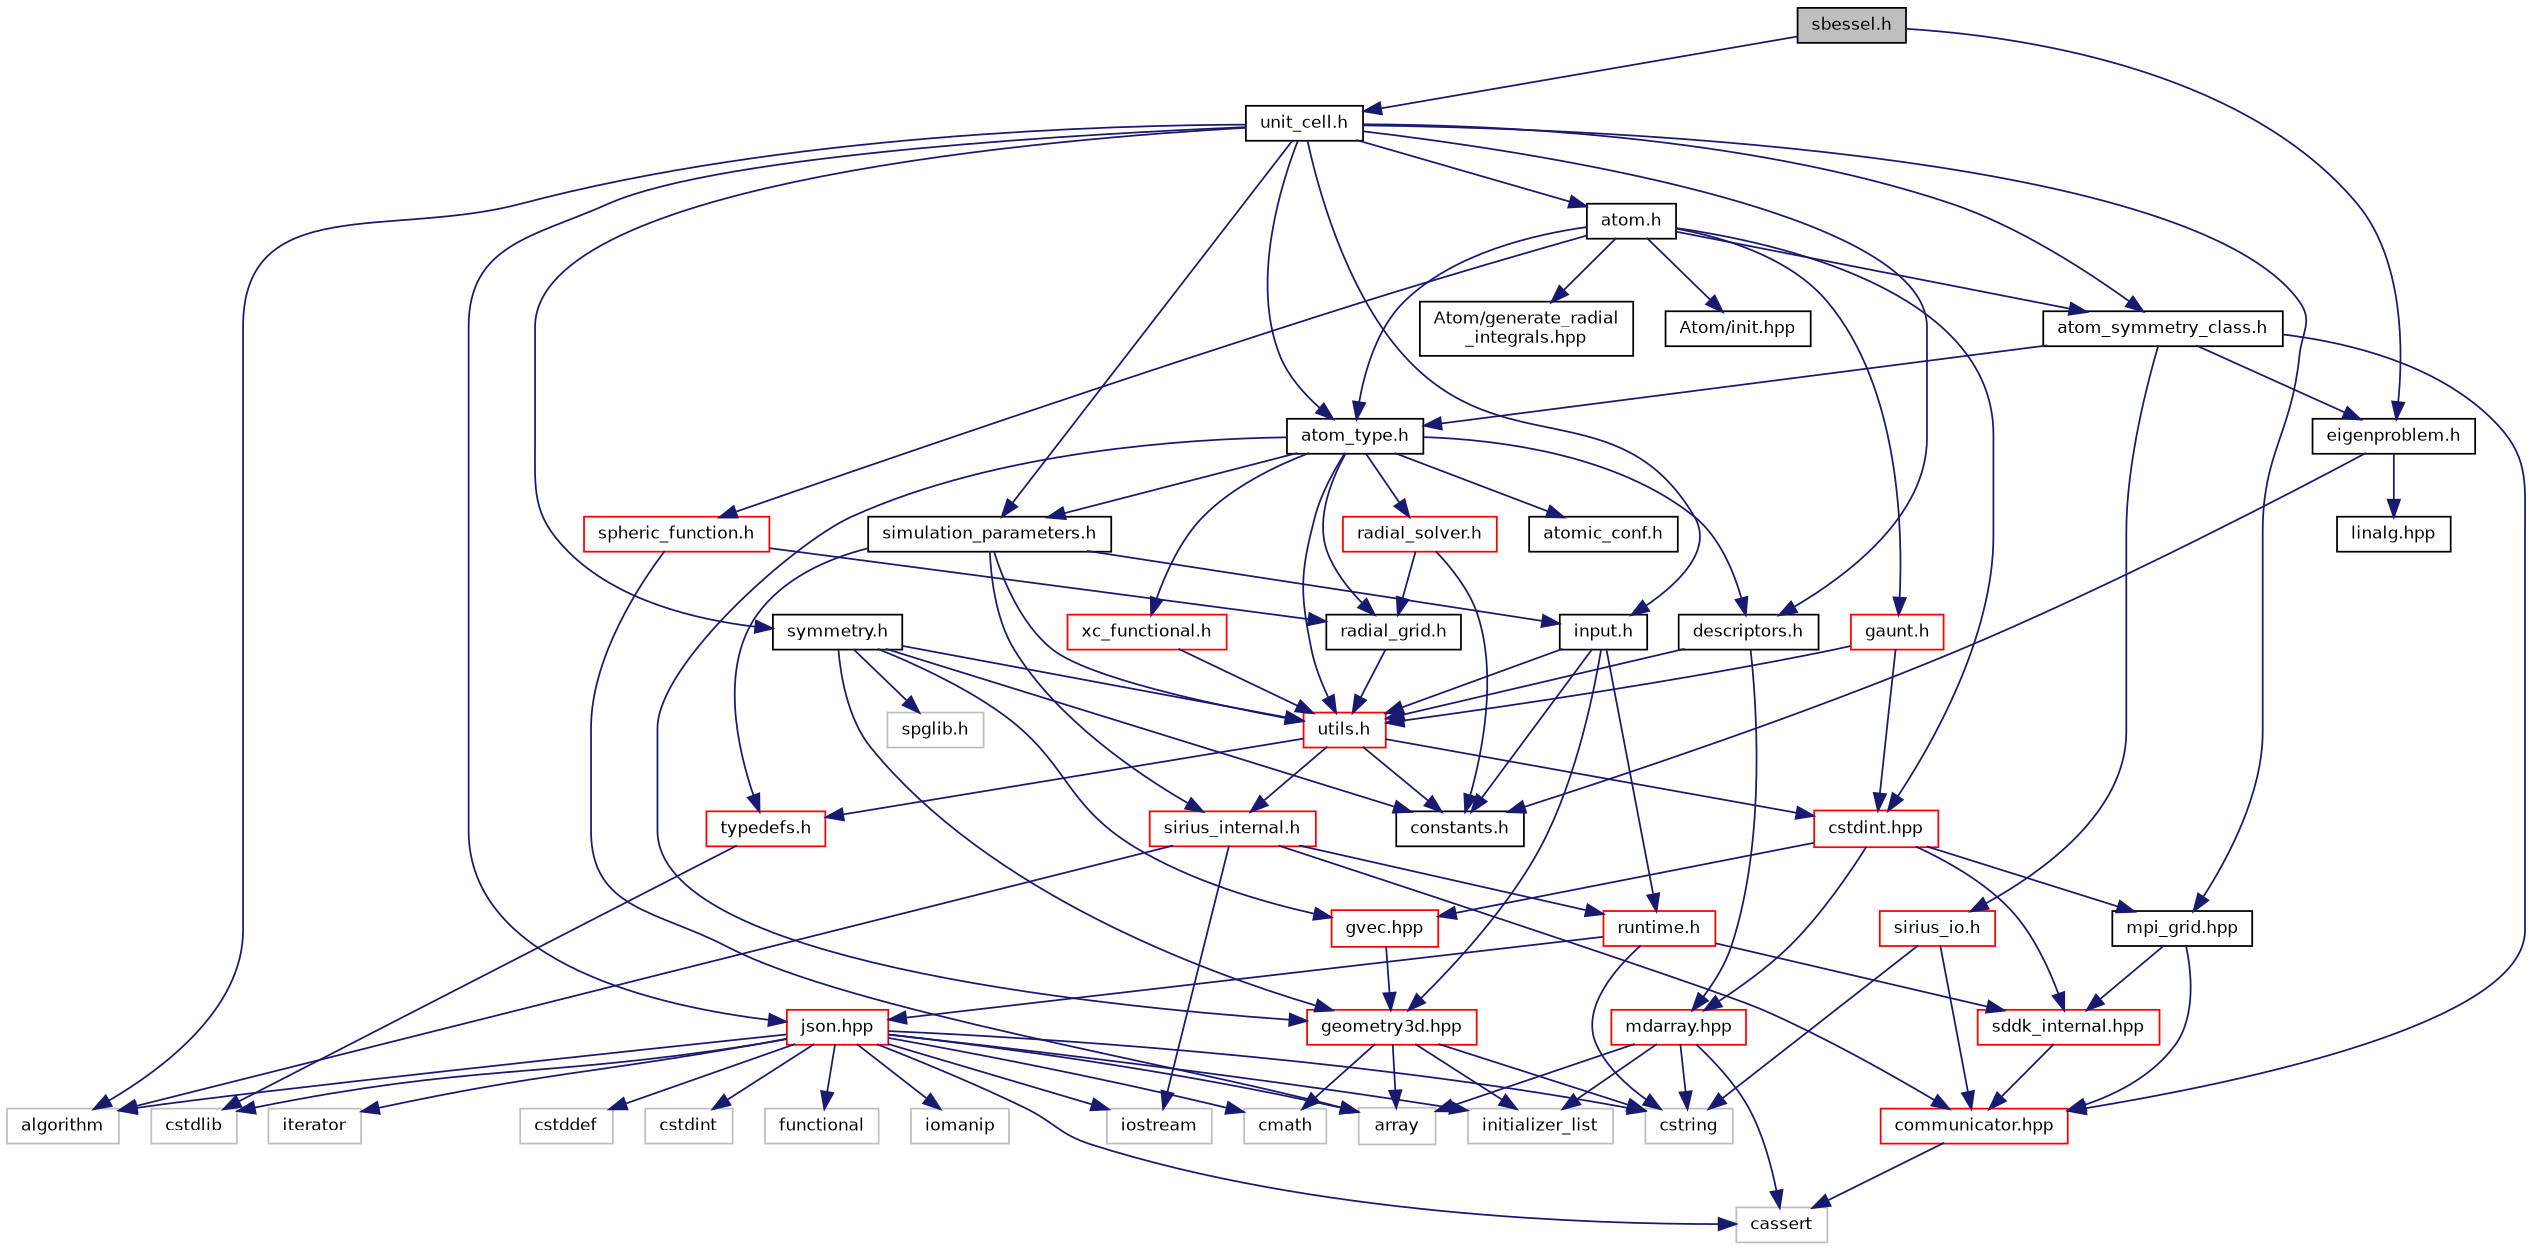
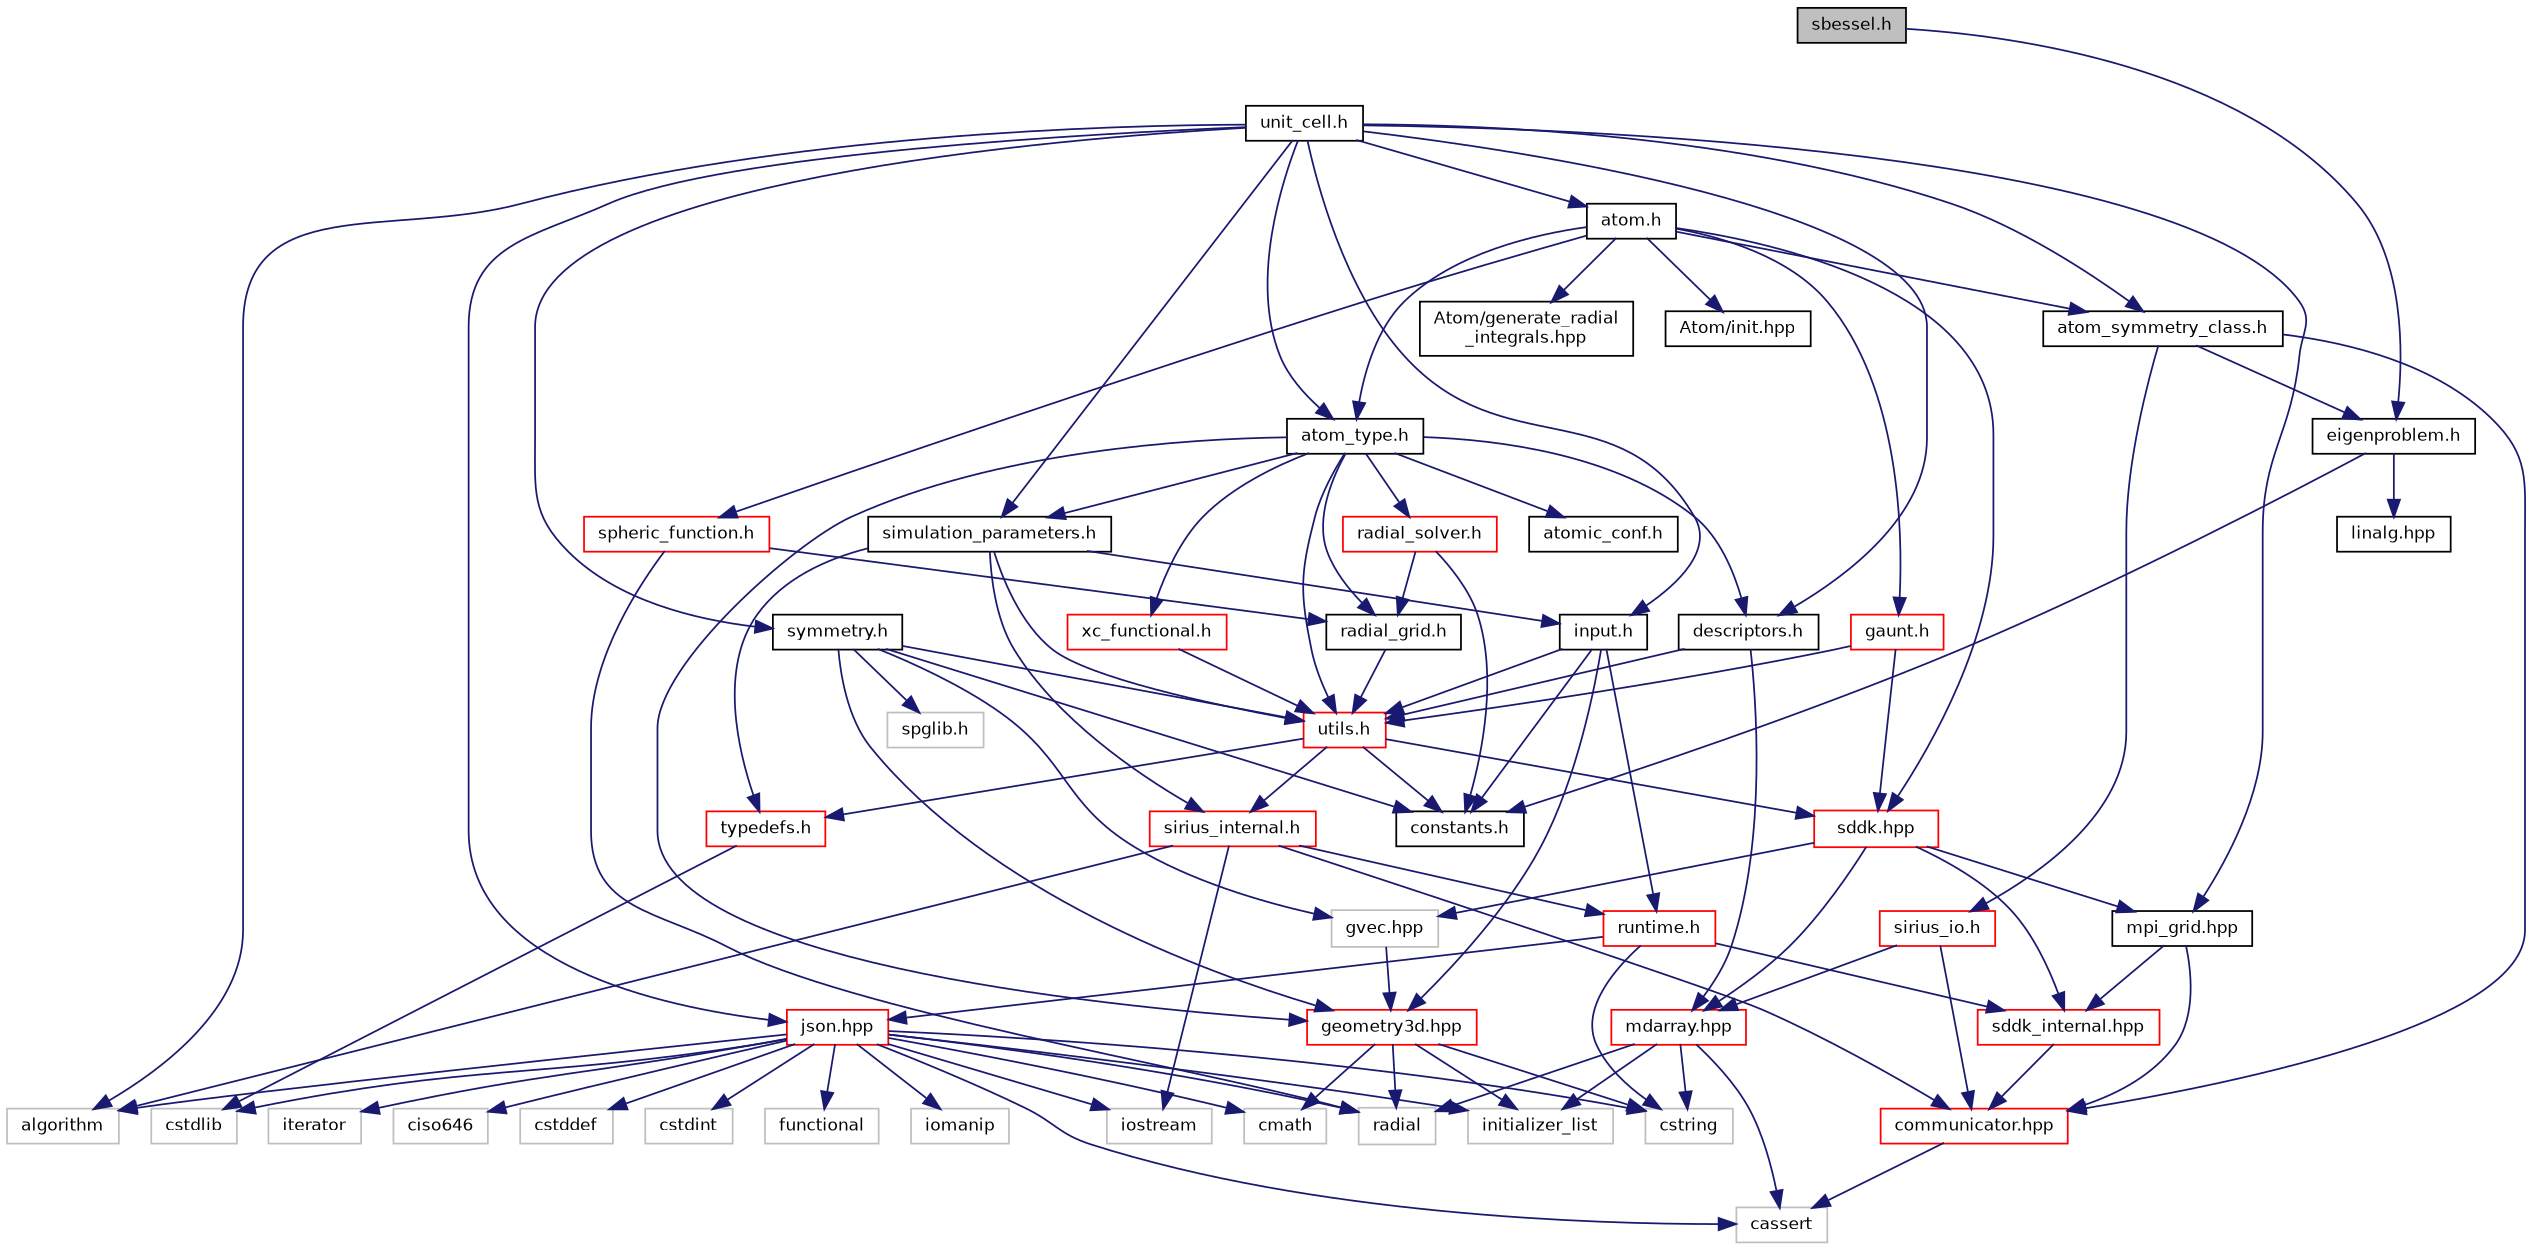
edge "sbessel.h" -> "unit_cell.h": removed
edge "atom_symmetry_class.h" -> "atom_type.h": removed
node "cstdint.hpp": label "cstdint.hpp" -> "sddk.hpp"
node "gvec.hpp": color red -> grey75
edge "sirius_io.h" -> "cstring": now "sirius_io.h" -> "mdarray.hpp"
node "ciso646": added
node "array": label "array" -> "radial"
